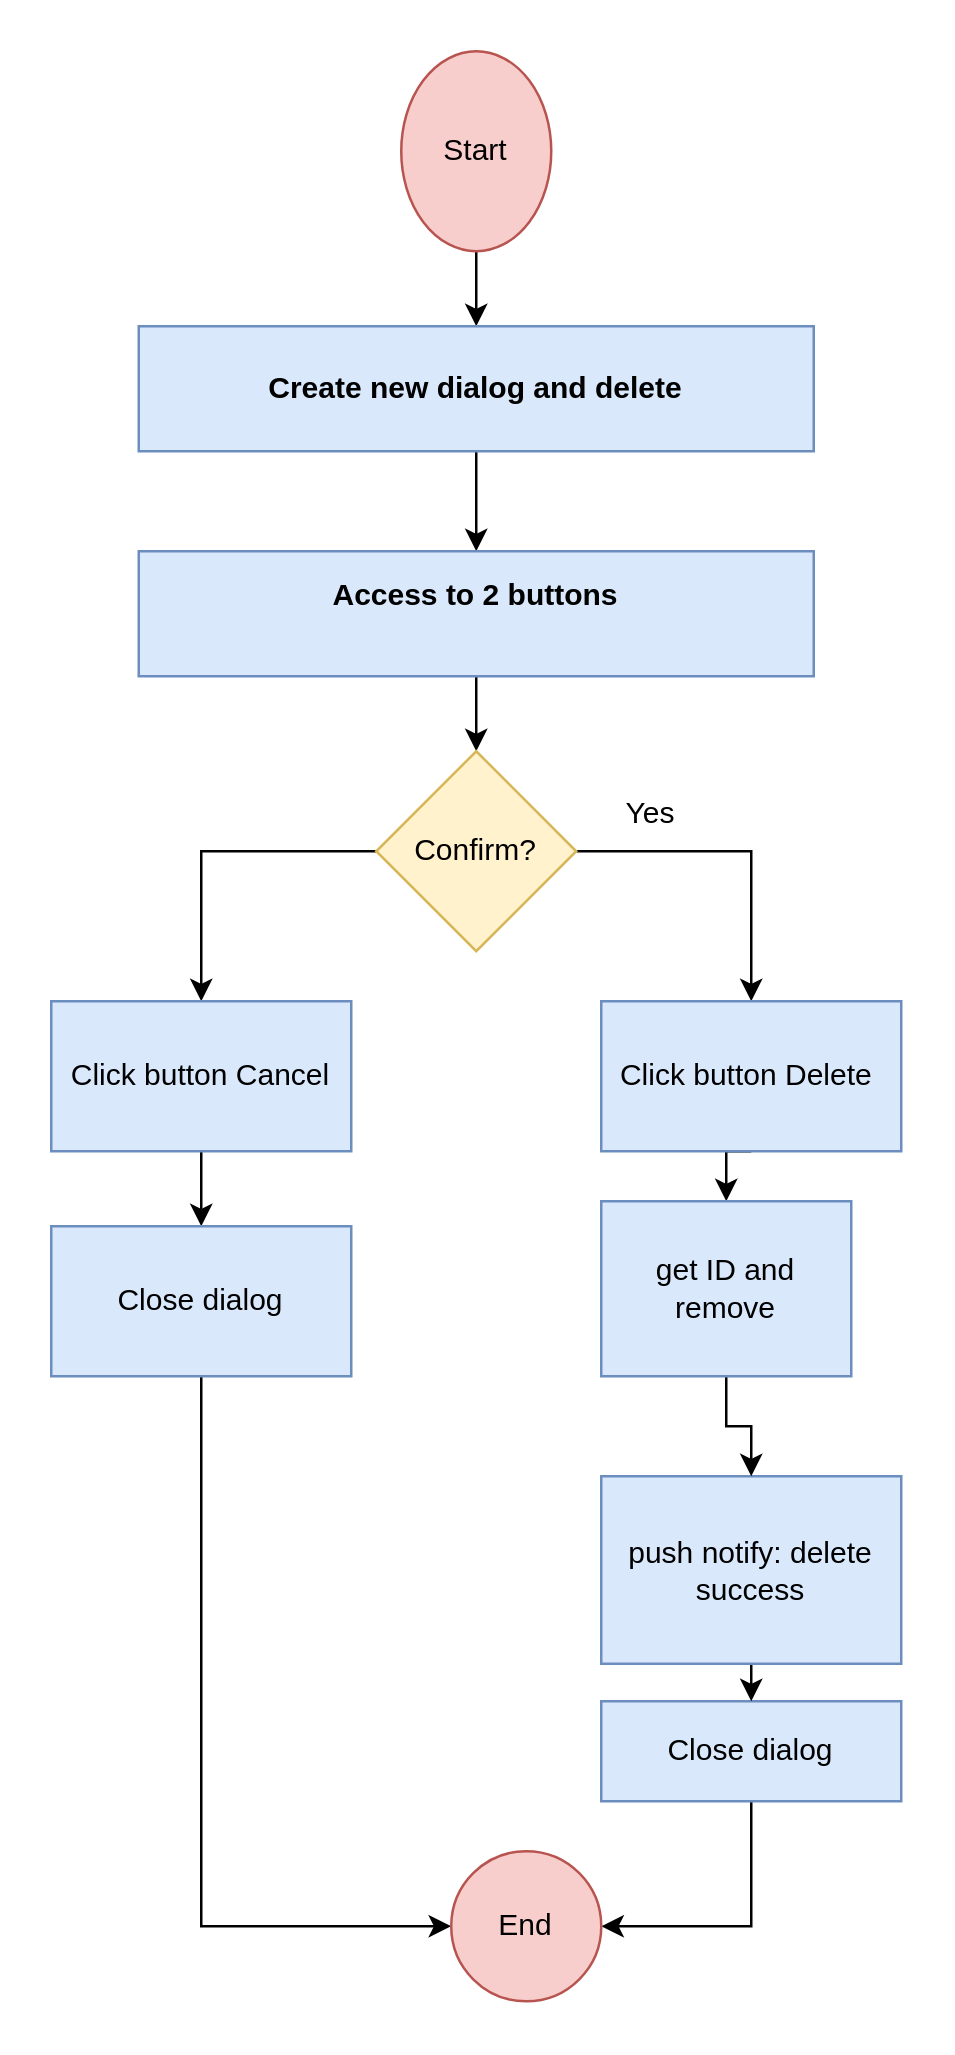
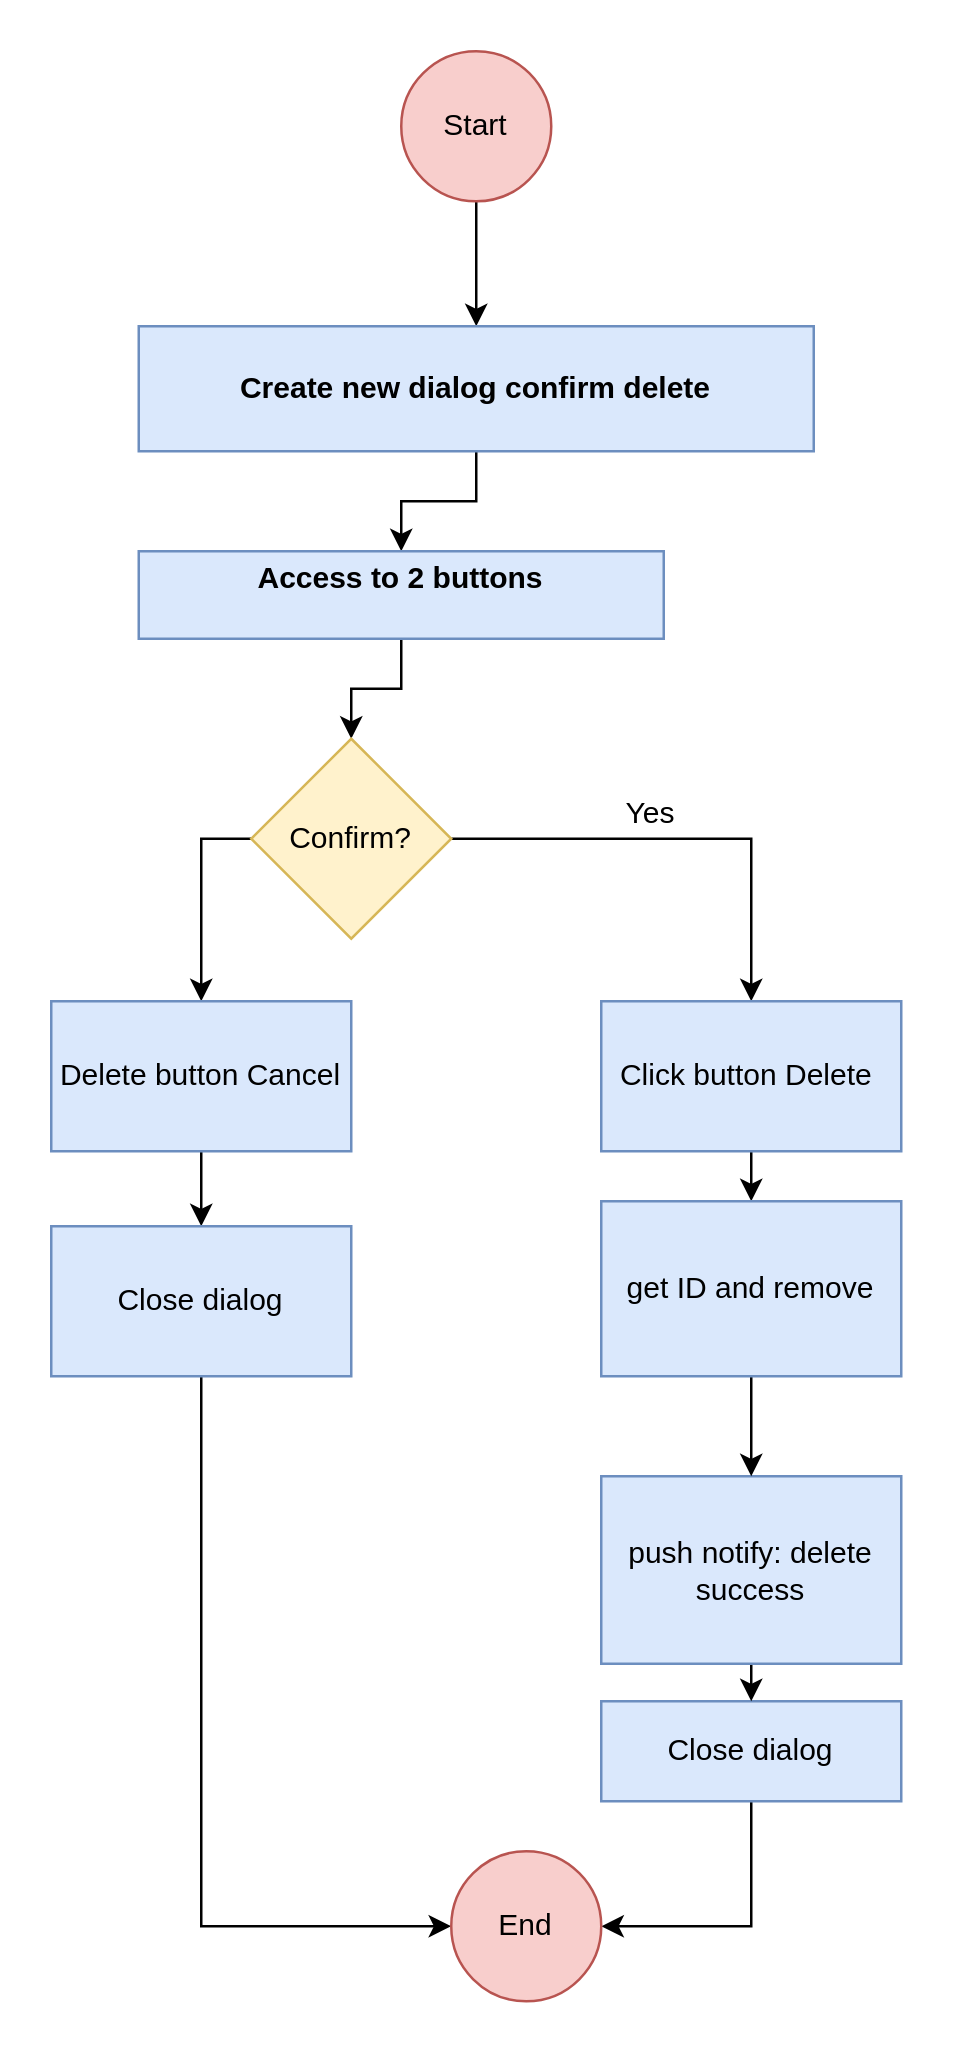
node "Start": size 150x200 -> 150x150
node "Create new dialog and delete": label "Create new dialog and delete" -> "Create new dialog confirm delete"
node "Access to 2 buttons": size 675x125 -> 525x88
node "Confirm?": moved (476, 851) -> (351, 839)
node "Click button Cancel": label "Click button Cancel" -> "Delete button Cancel"
node "get ID and remove": size 250x175 -> 300x175
